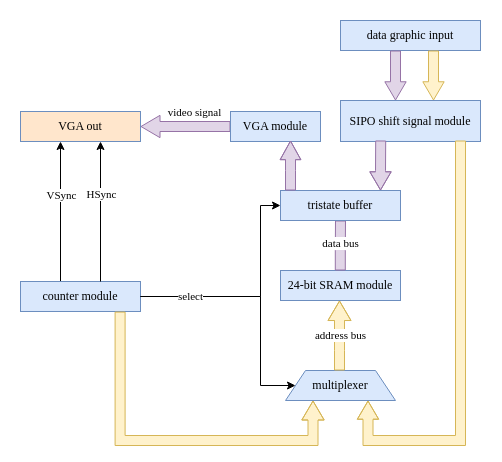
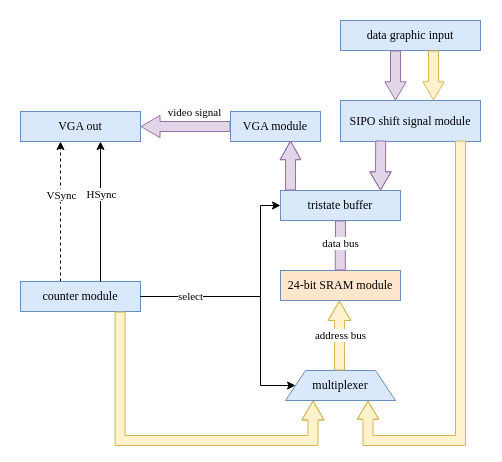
node "VGA out": fillcolor #ffe6cc -> #dae8fc
edge "counter module" -> "VGA out": style solid -> dashed
node "24-bit SRAM module": fillcolor #dae8fc -> #ffe6cc
